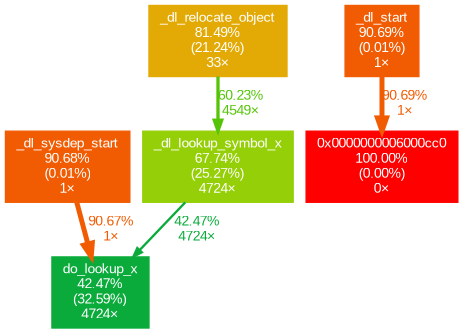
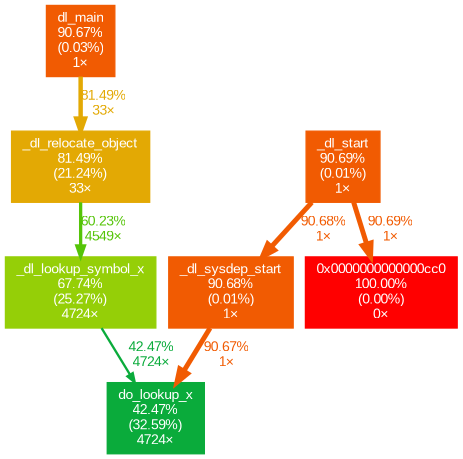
node "dl_main 90.67% (0.03%) 1×": added
node "0x0000000006000cc0 100.00% (0.00%) 0×": label "0x0000000006000cc0 100.00% (0.00%) 0×" -> "0x0000000000000cc0 100.00% (0.00%) 0×"
edge "_dl_start 90.69% (0.01%) 1×" -> "_dl_sysdep_start 90.68% (0.01%) 1×": added, label "90.68% 1×"
